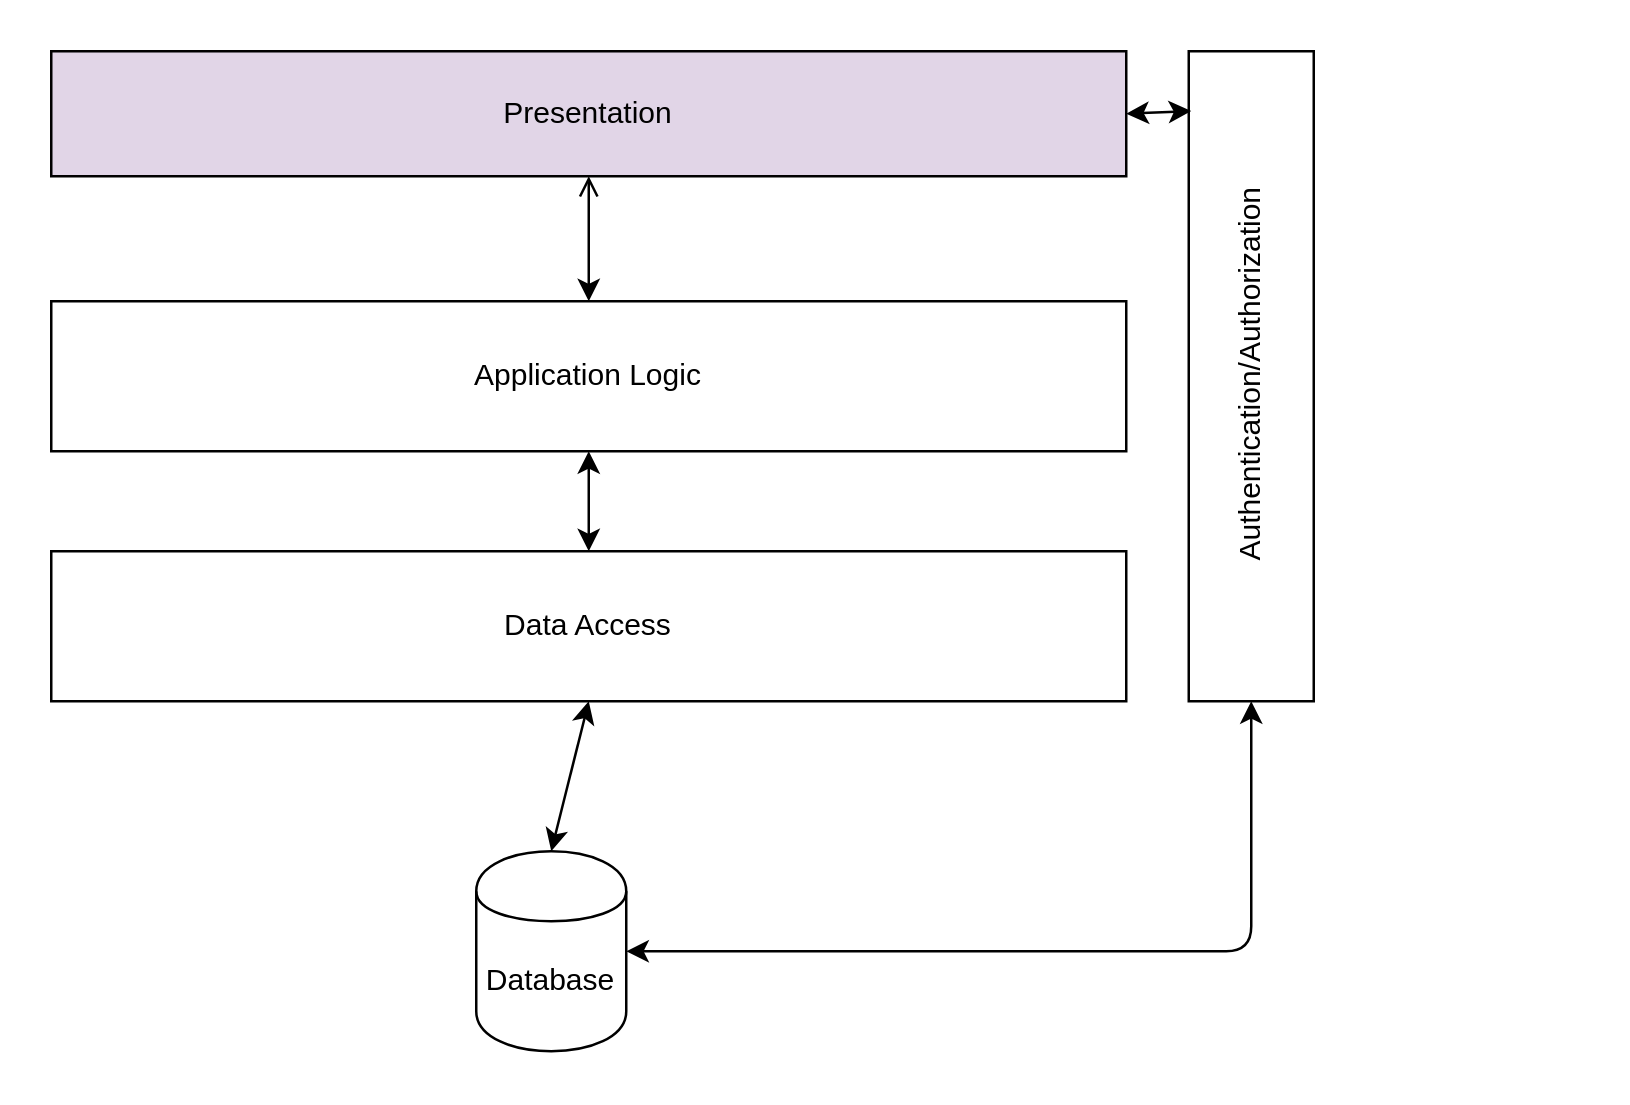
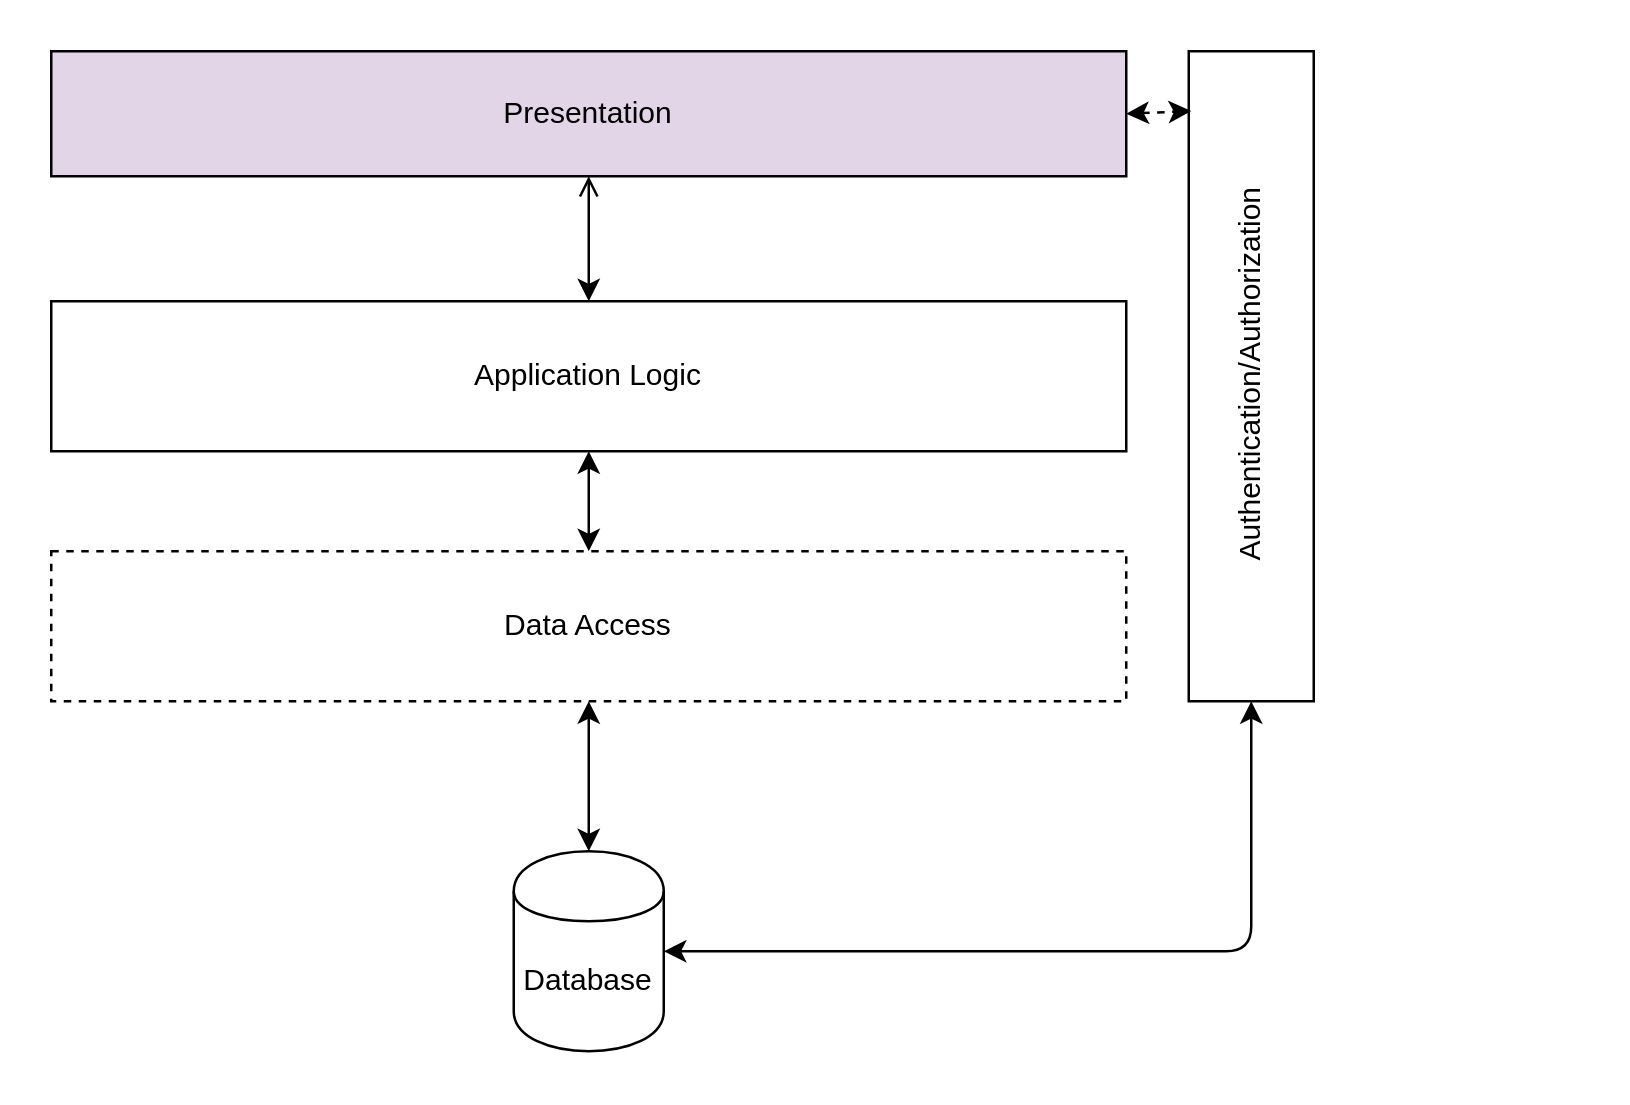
edge "Presentation" -- "Authentication/Authorization": style solid -> dashed
node "Data Access": style solid -> dashed
node "Database": moved (551, 951) -> (589, 951)
